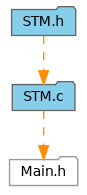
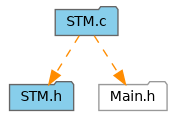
edge "STM.h" -> "STM.c": reversed
